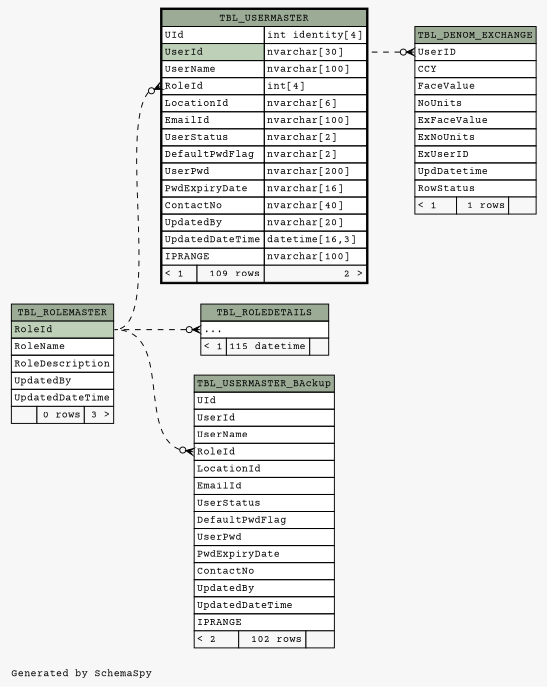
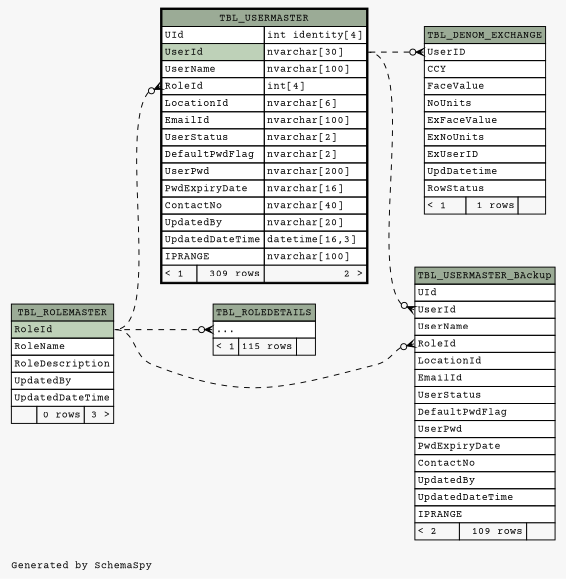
edge "TBL_USERMASTER" -> "TBL_USERMASTER_BAckup": added
node "TBL_USERMASTER": text "109 rows" -> "309 rows"
node "TBL_ROLEDETAILS": text "115 datetime" -> "115 rows"
node "TBL_USERMASTER_BAckup": text "102 rows" -> "109 rows"
